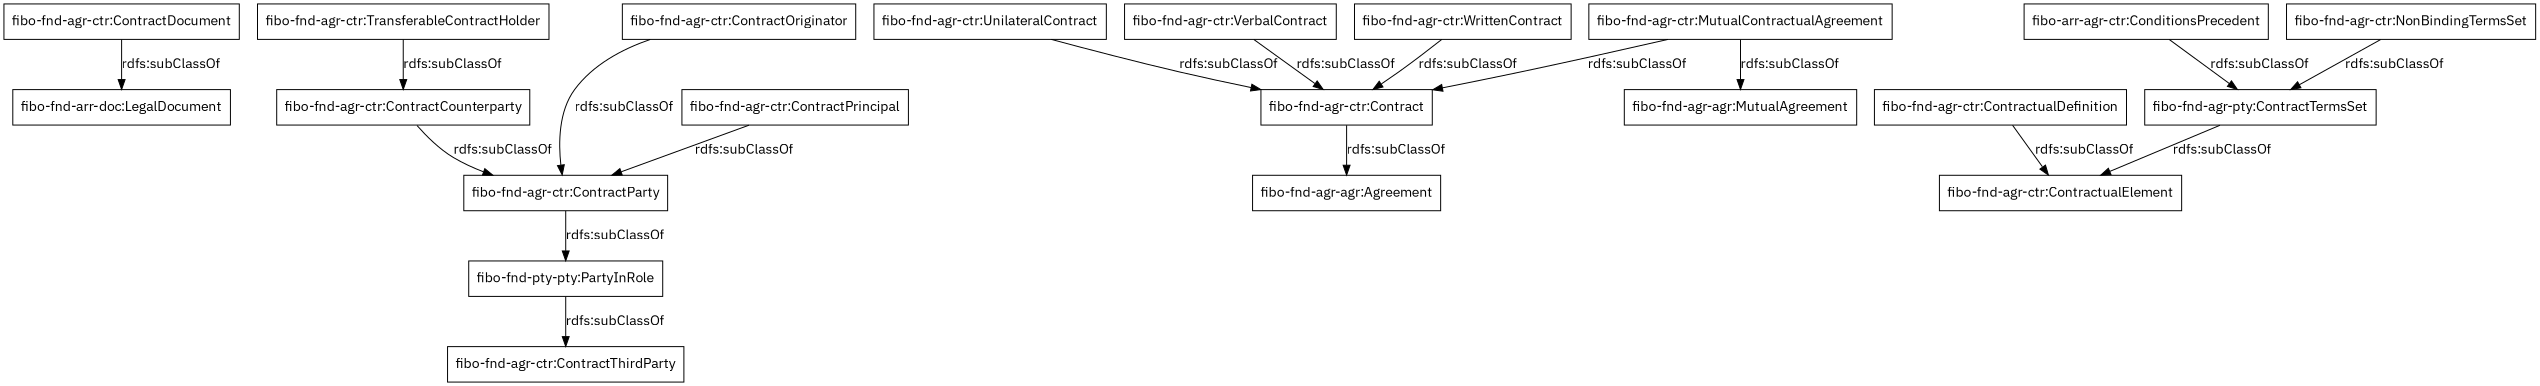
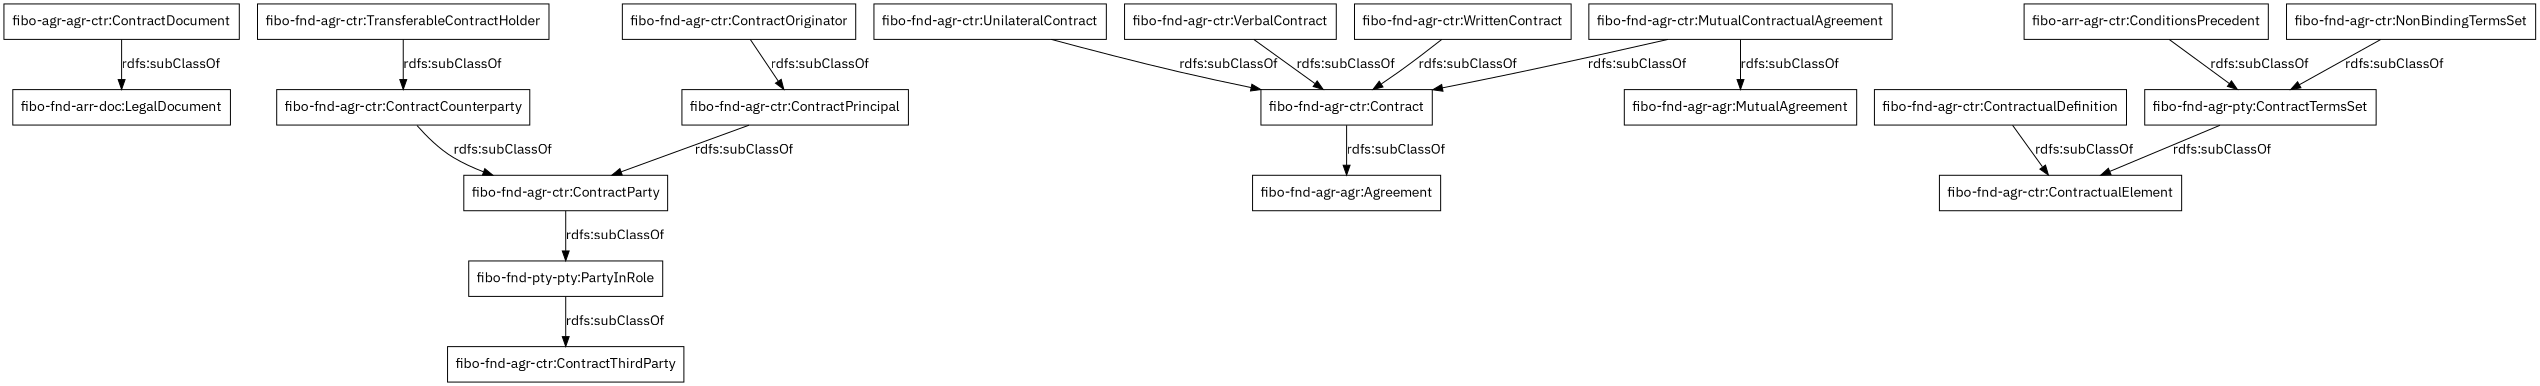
node "fibo-fnd-agr-ctr:ContractDocument": label "fibo-fnd-agr-ctr:ContractDocument" -> "fibo-agr-agr-ctr:ContractDocument"
edge "fibo-fnd-agr-ctr:ContractOriginator" -> "fibo-fnd-agr-ctr:ContractParty": now "fibo-fnd-agr-ctr:ContractOriginator" -> "fibo-fnd-agr-ctr:ContractPrincipal"
